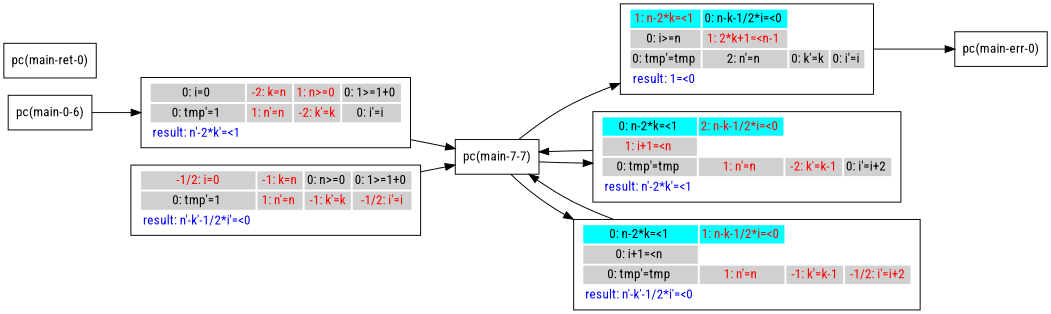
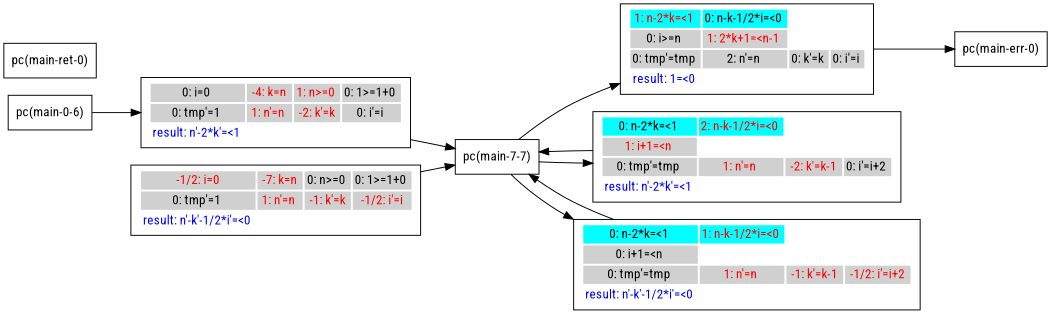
node "0: i=0": text "-2: k=n" -> "-4: k=n"
node "-1/2: i=0": text "-1: k=n" -> "-7: k=n"
